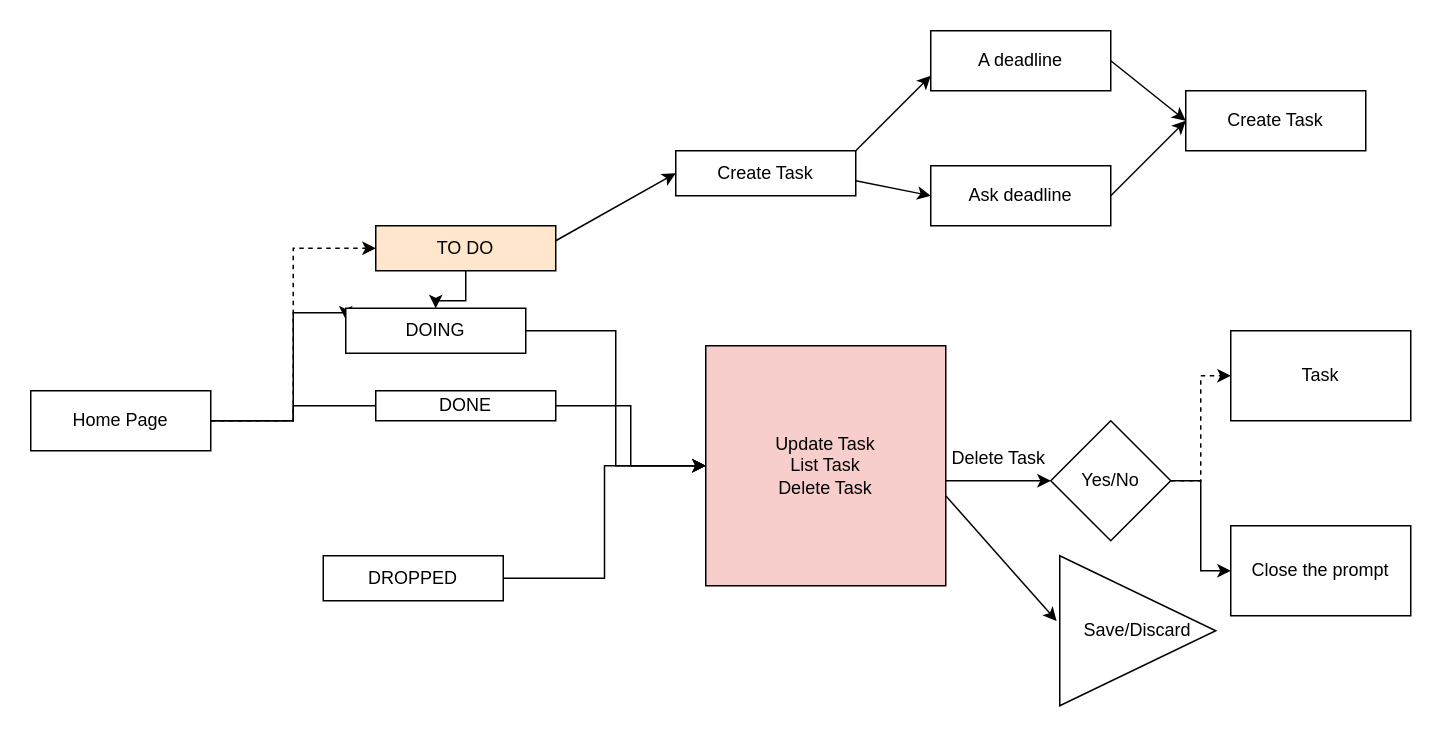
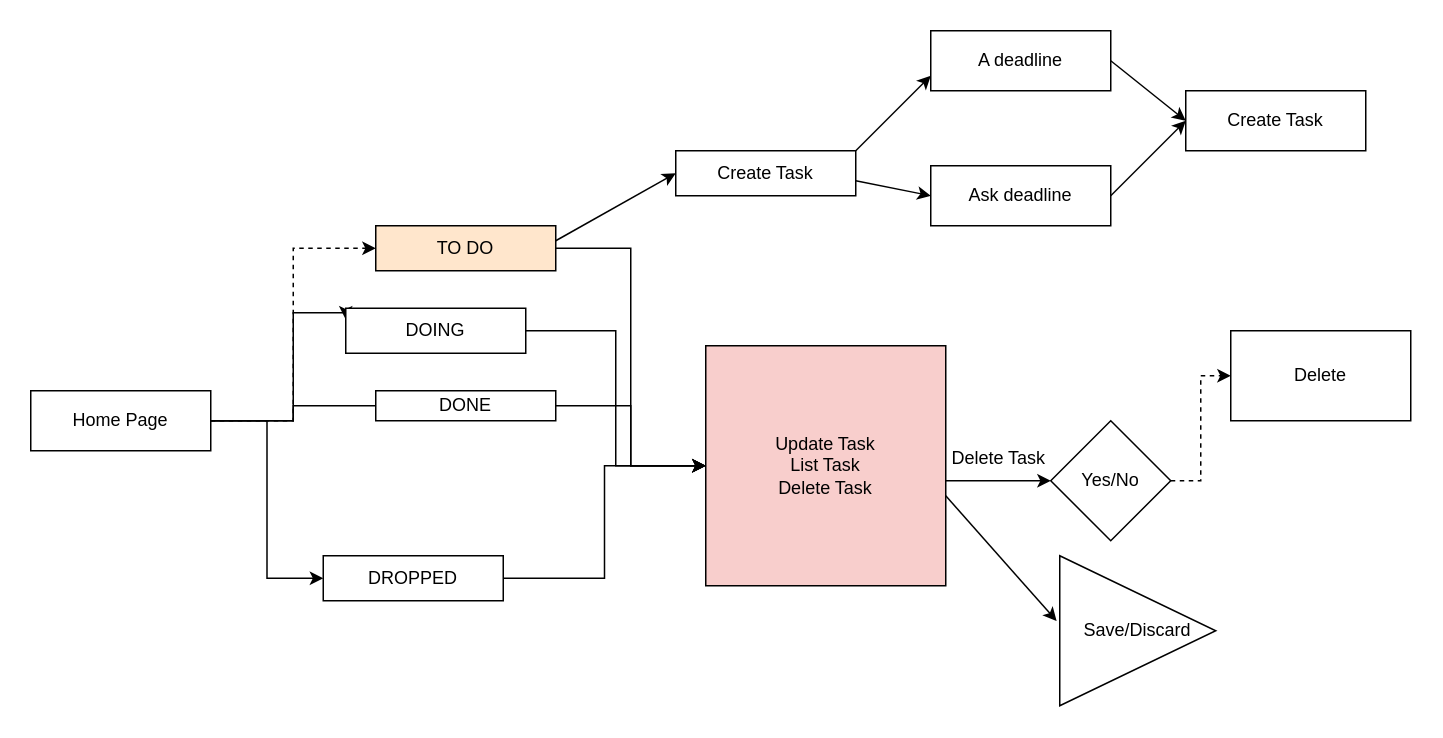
edge "TO DO" -> "DOING": now "TO DO" -> "Update Task List Task Delete Task"
node "Task": label "Task" -> "Delete"
edge "Home Page" -> "DROPPED": added
edge "Yes/No" -> "Close the prompt": removed
node "Close the prompt": removed
